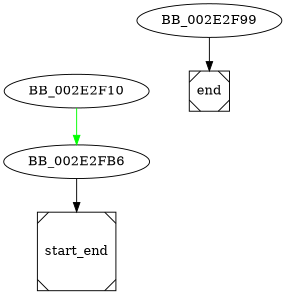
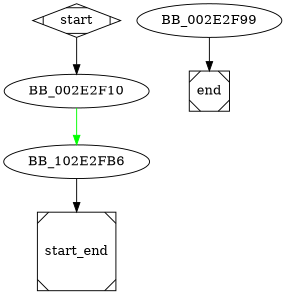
node "start": added
node "BB_002E2FB6": label "BB_002E2FB6" -> "BB_102E2FB6"
